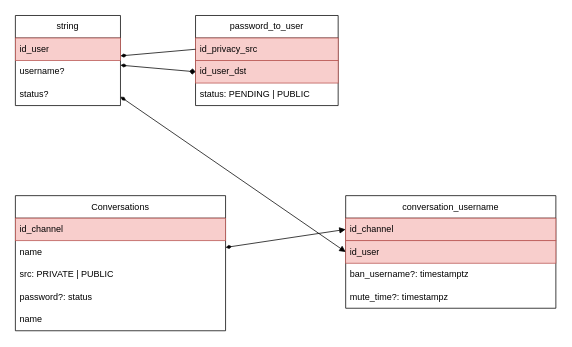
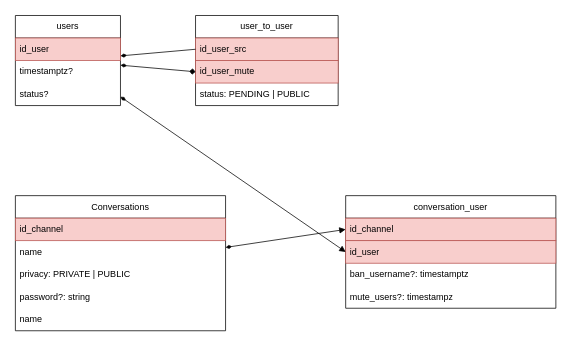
node "string": label "string" -> "users"
node "password_to_user": label "password_to_user" -> "user_to_user"
node "id_privacy_src": label "id_privacy_src" -> "id_user_src"
node "username?": label "username?" -> "timestamptz?"
node "id_user_dst": label "id_user_dst" -> "id_user_mute"
node "conversation_username": label "conversation_username" -> "conversation_user"
node "src: PRIVATE | PUBLIC": label "src: PRIVATE | PUBLIC" -> "privacy: PRIVATE | PUBLIC"
node "password?: status": label "password?: status" -> "password?: string"
node "mute_time?: timestampz": label "mute_time?: timestampz" -> "mute_users?: timestampz"
